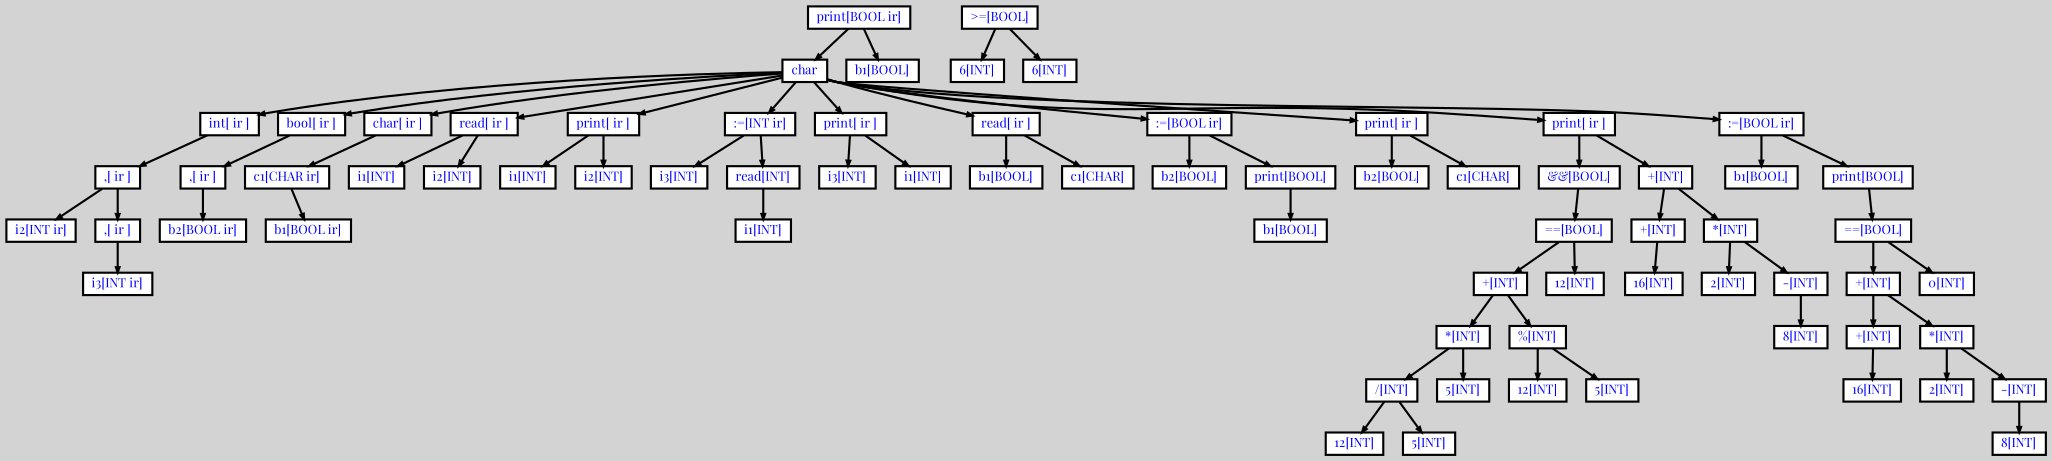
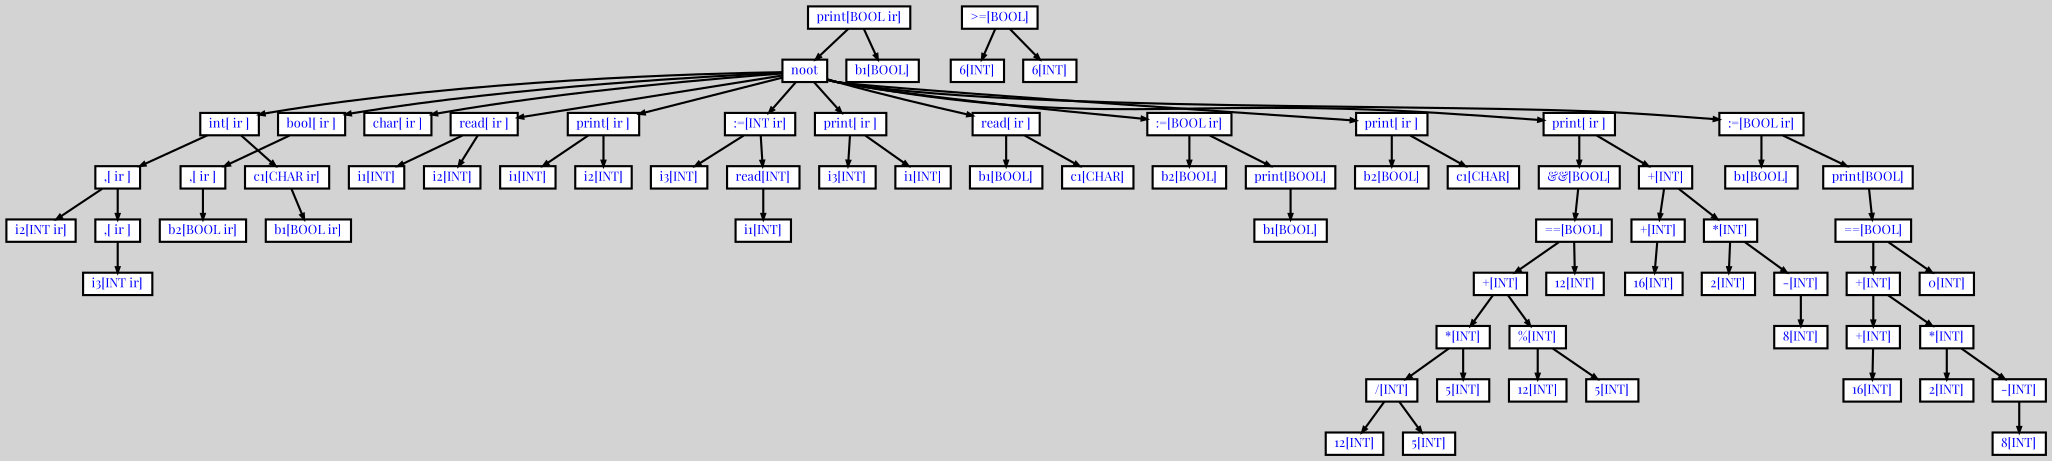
node "char": label "char" -> "noot"
edge "char[ ir ]" -> "c1[CHAR ir]": now "int[ ir ]" -> "c1[CHAR ir]"
